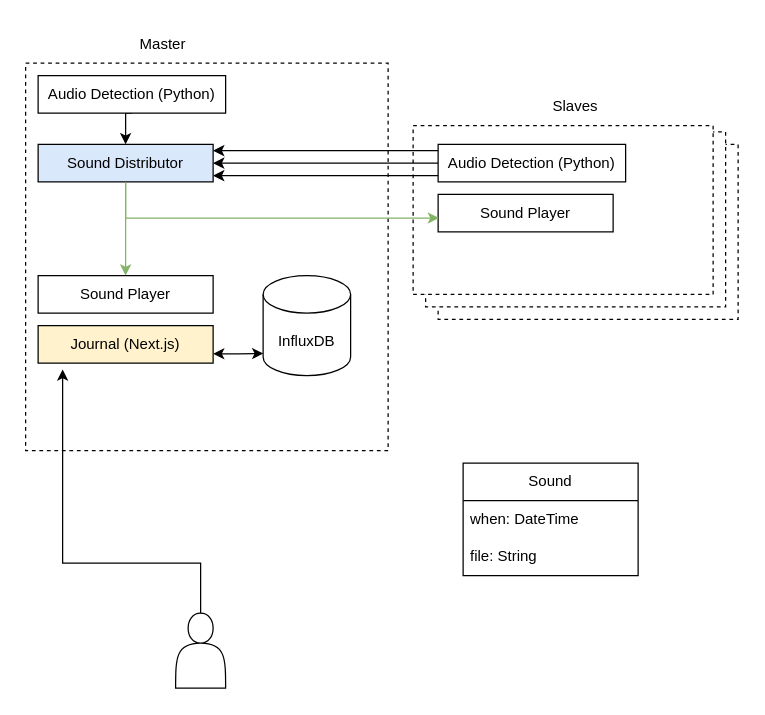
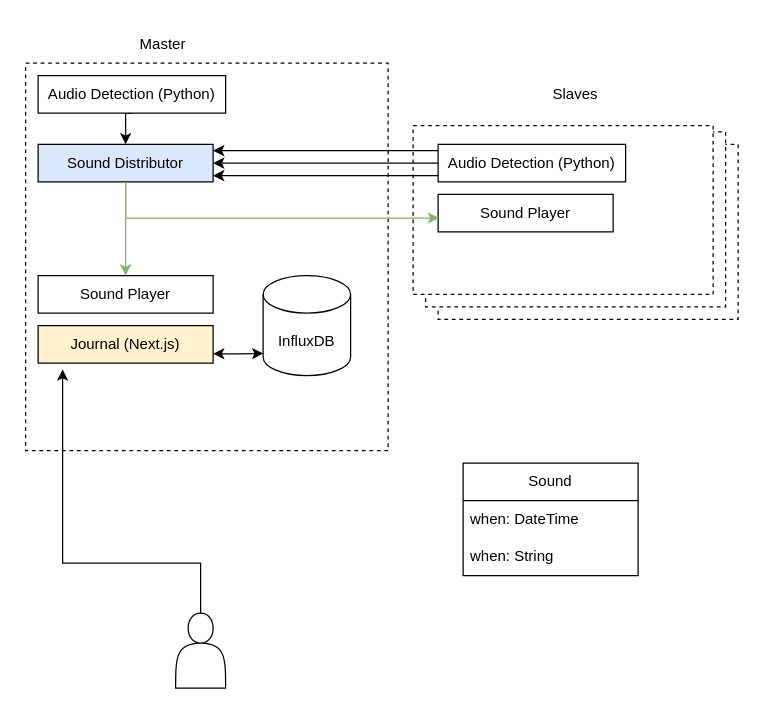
node "Slaves": moved (576, 107) -> (576, 94)
node "file: String": label "file: String" -> "when: String"
